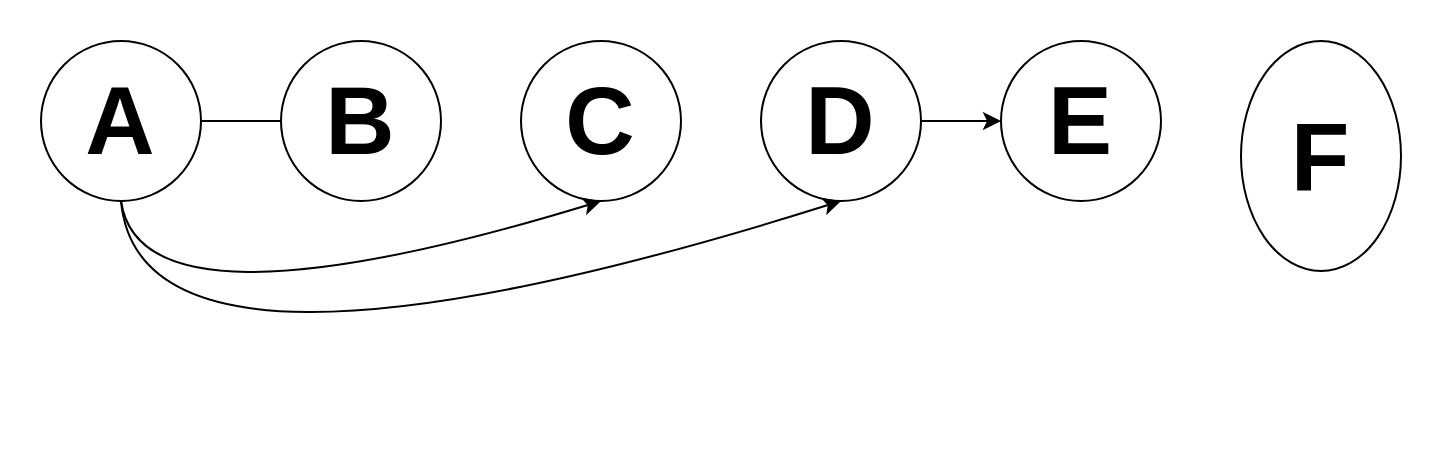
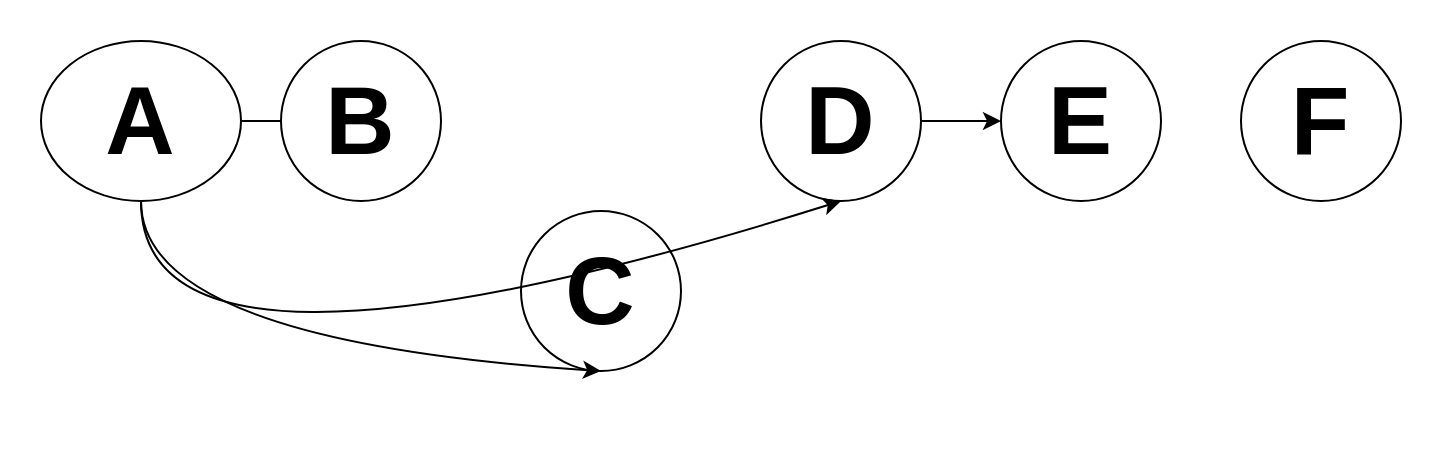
node "A": size 160x160 -> 200x160
node "C": moved (601, 121) -> (601, 291)
node "F": size 160x230 -> 160x160
